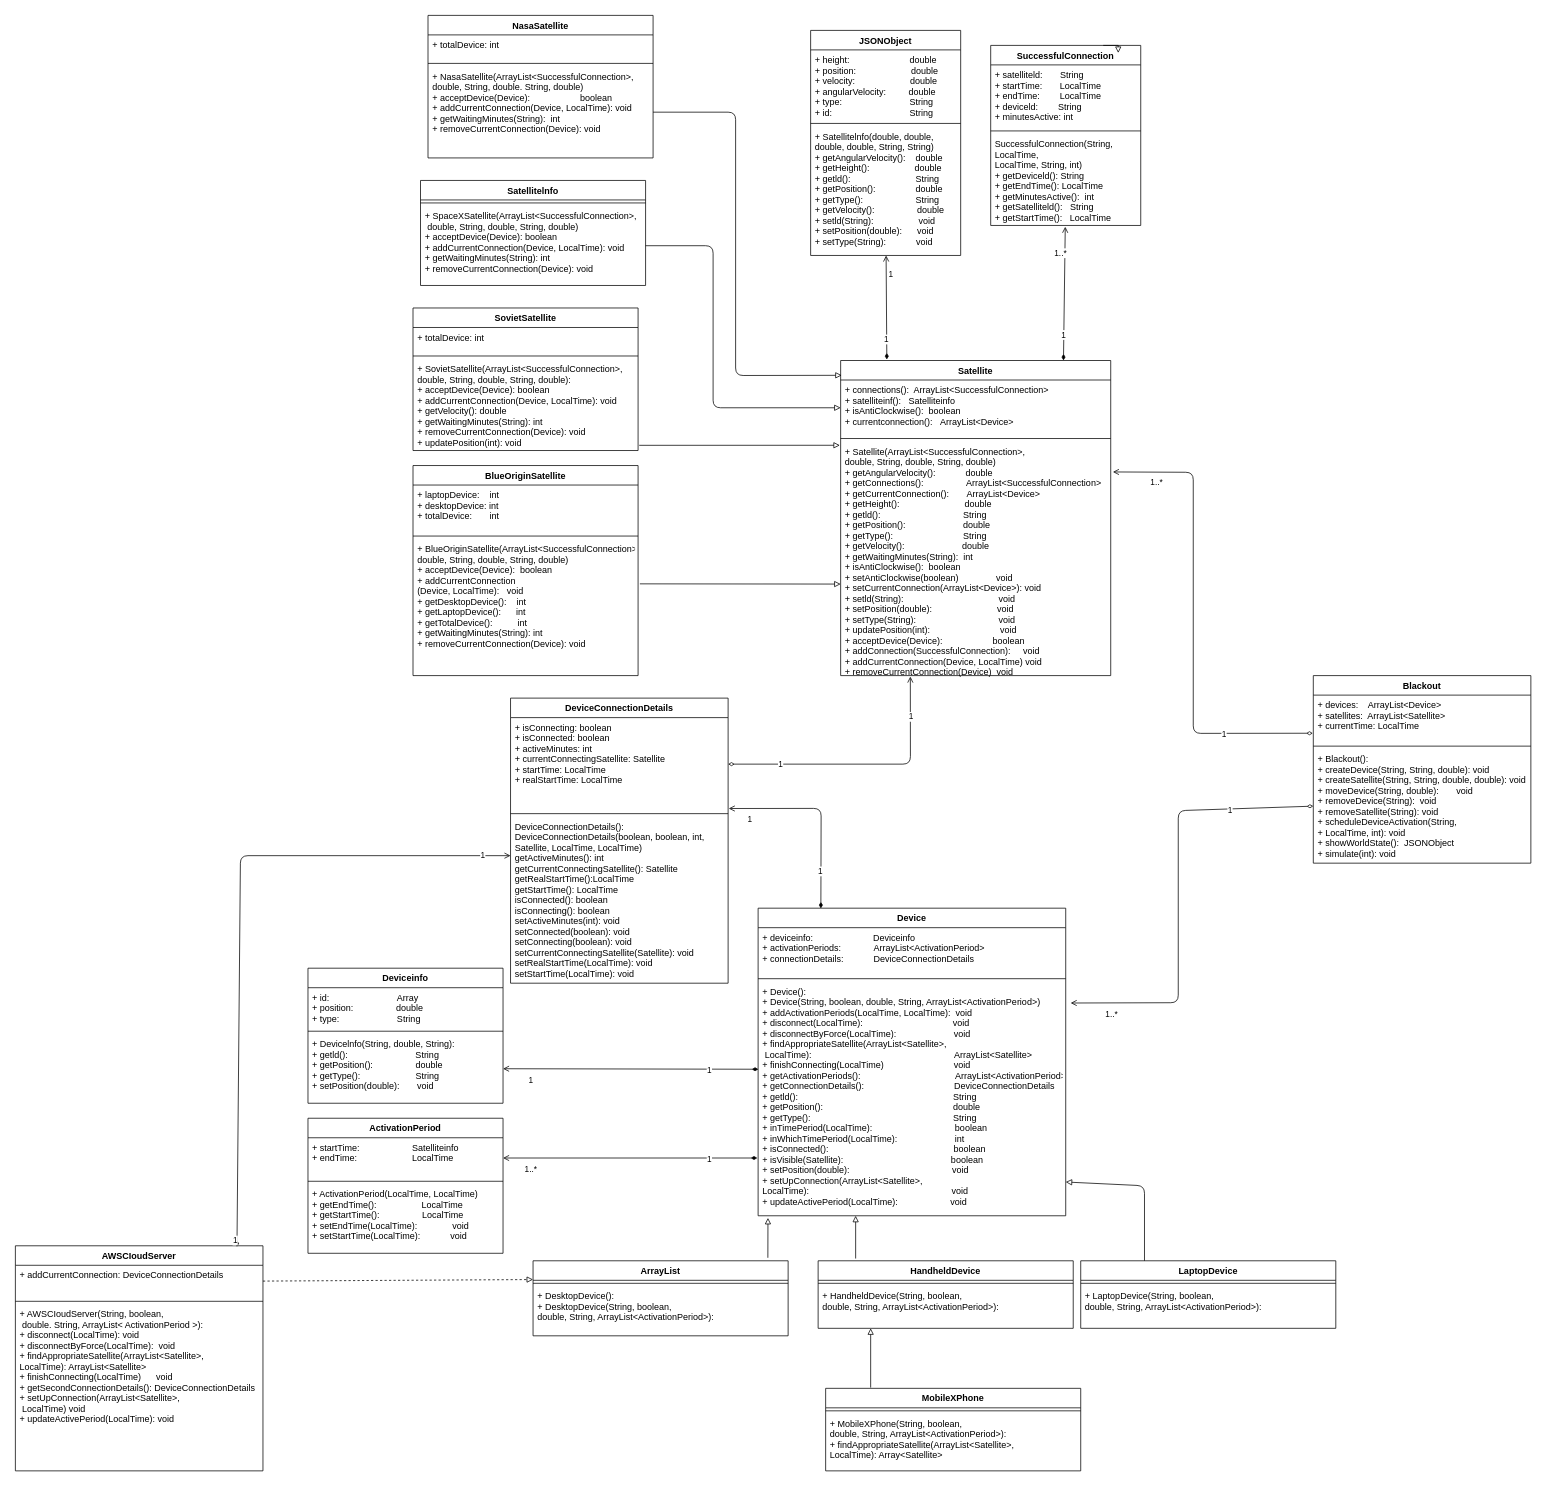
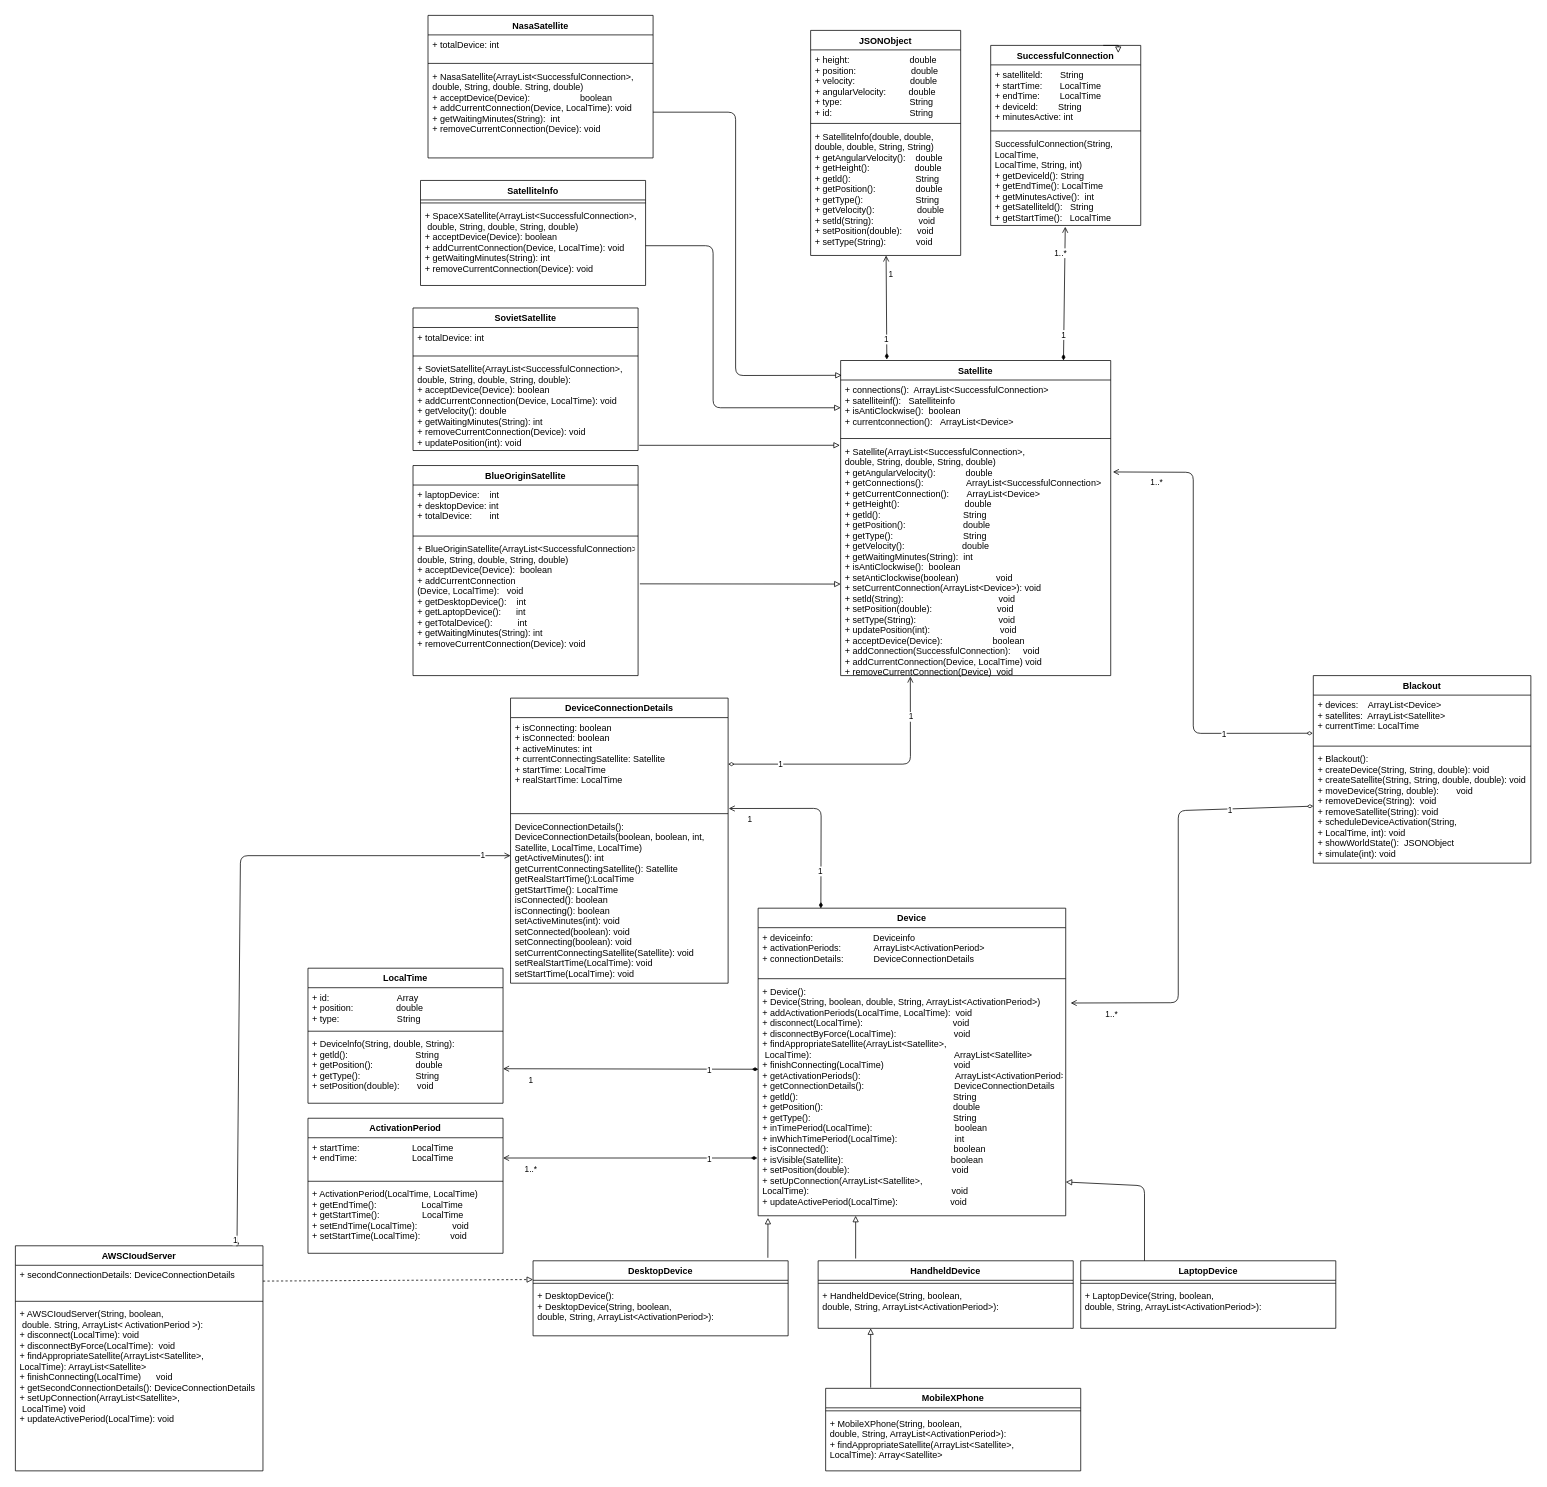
node "Deviceinfo": label "Deviceinfo" -> "LocalTime"
node "+ startTime: Satelliteinfo + endTime: LocalTime": label "+ startTime: Satelliteinfo + endTime: LocalTime" -> "+ startTime: LocalTime + endTime: LocalTime"
node "ArrayList": label "ArrayList" -> "DesktopDevice"
node "+ addCurrentConnection: DeviceConnectionDetails": label "+ addCurrentConnection: DeviceConnectionDetails" -> "+ secondConnectionDetails: DeviceConnectionDetails"
